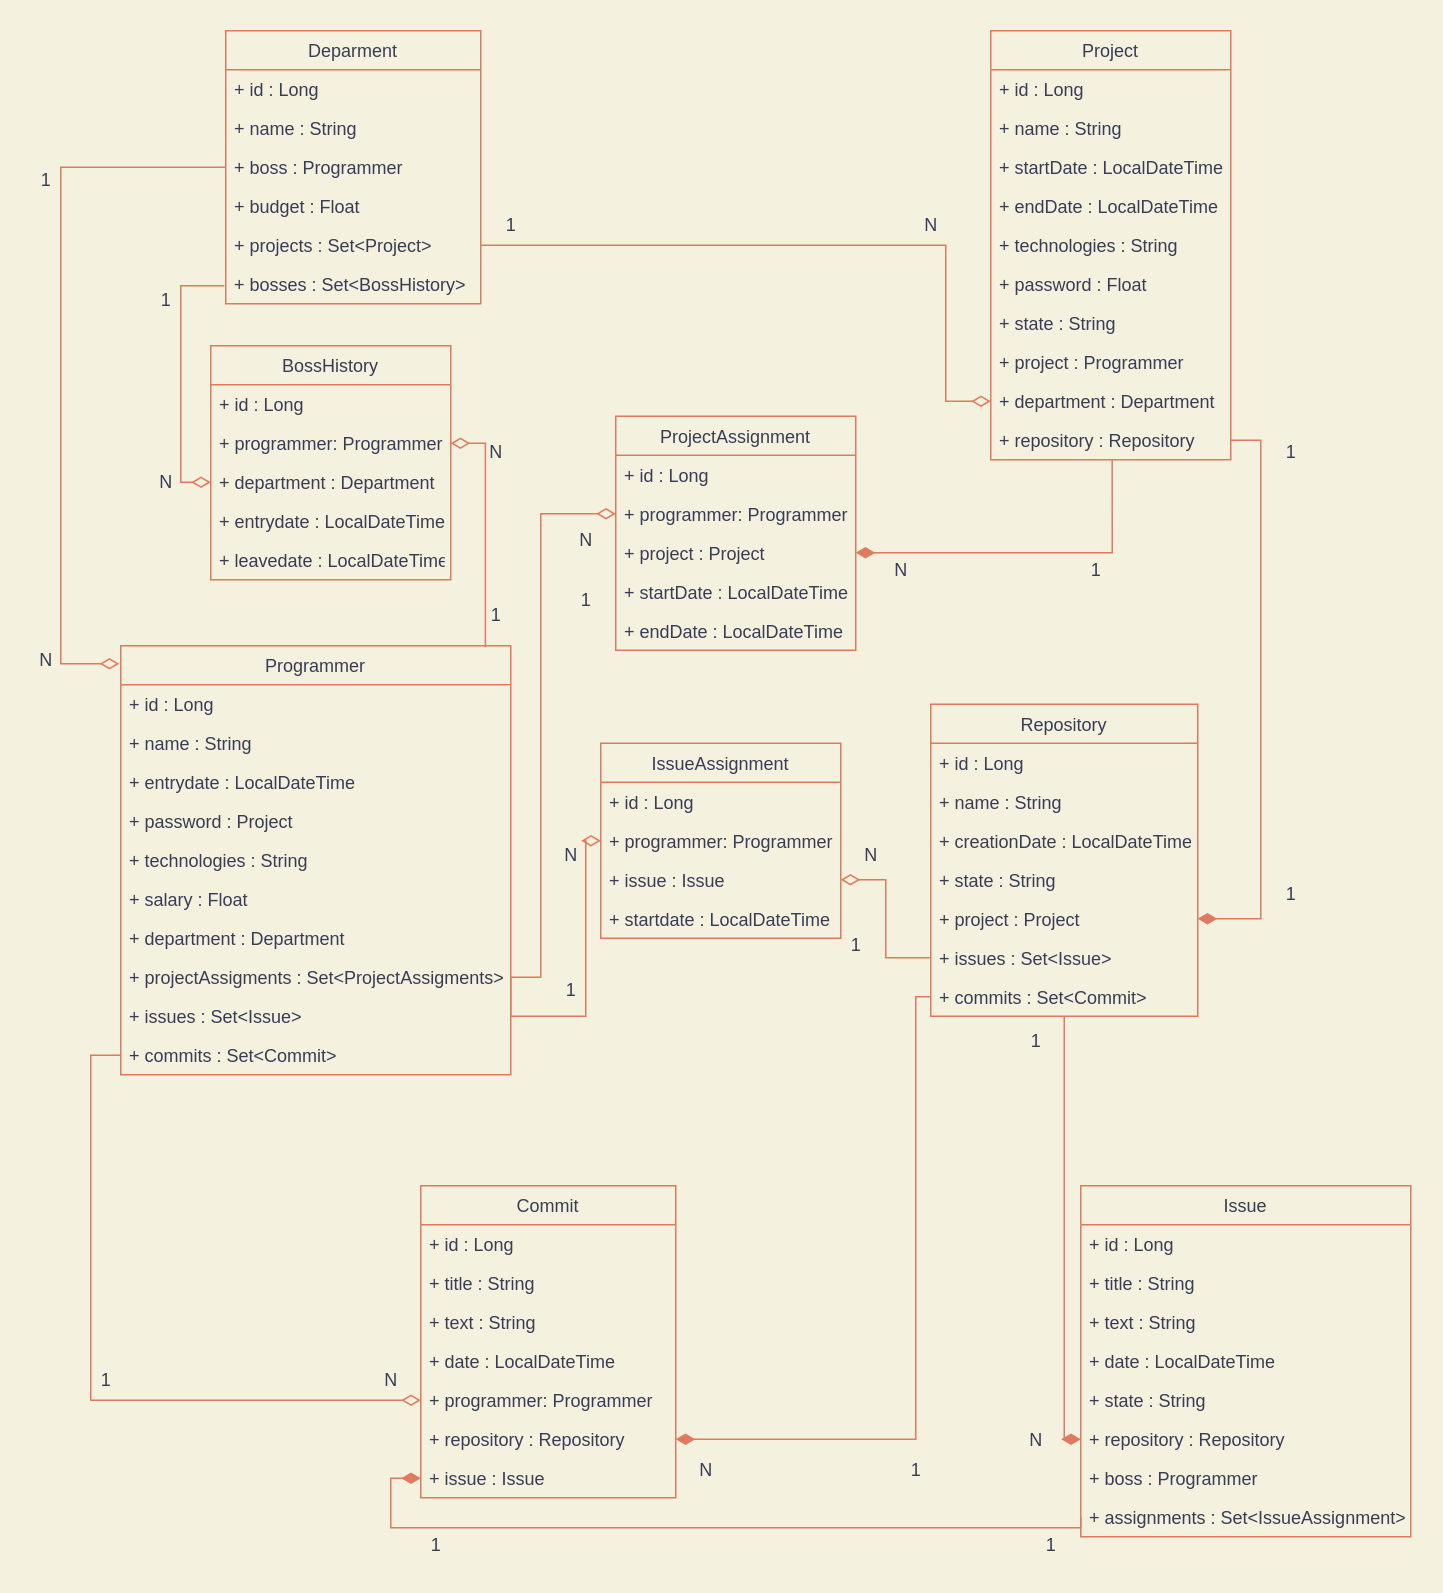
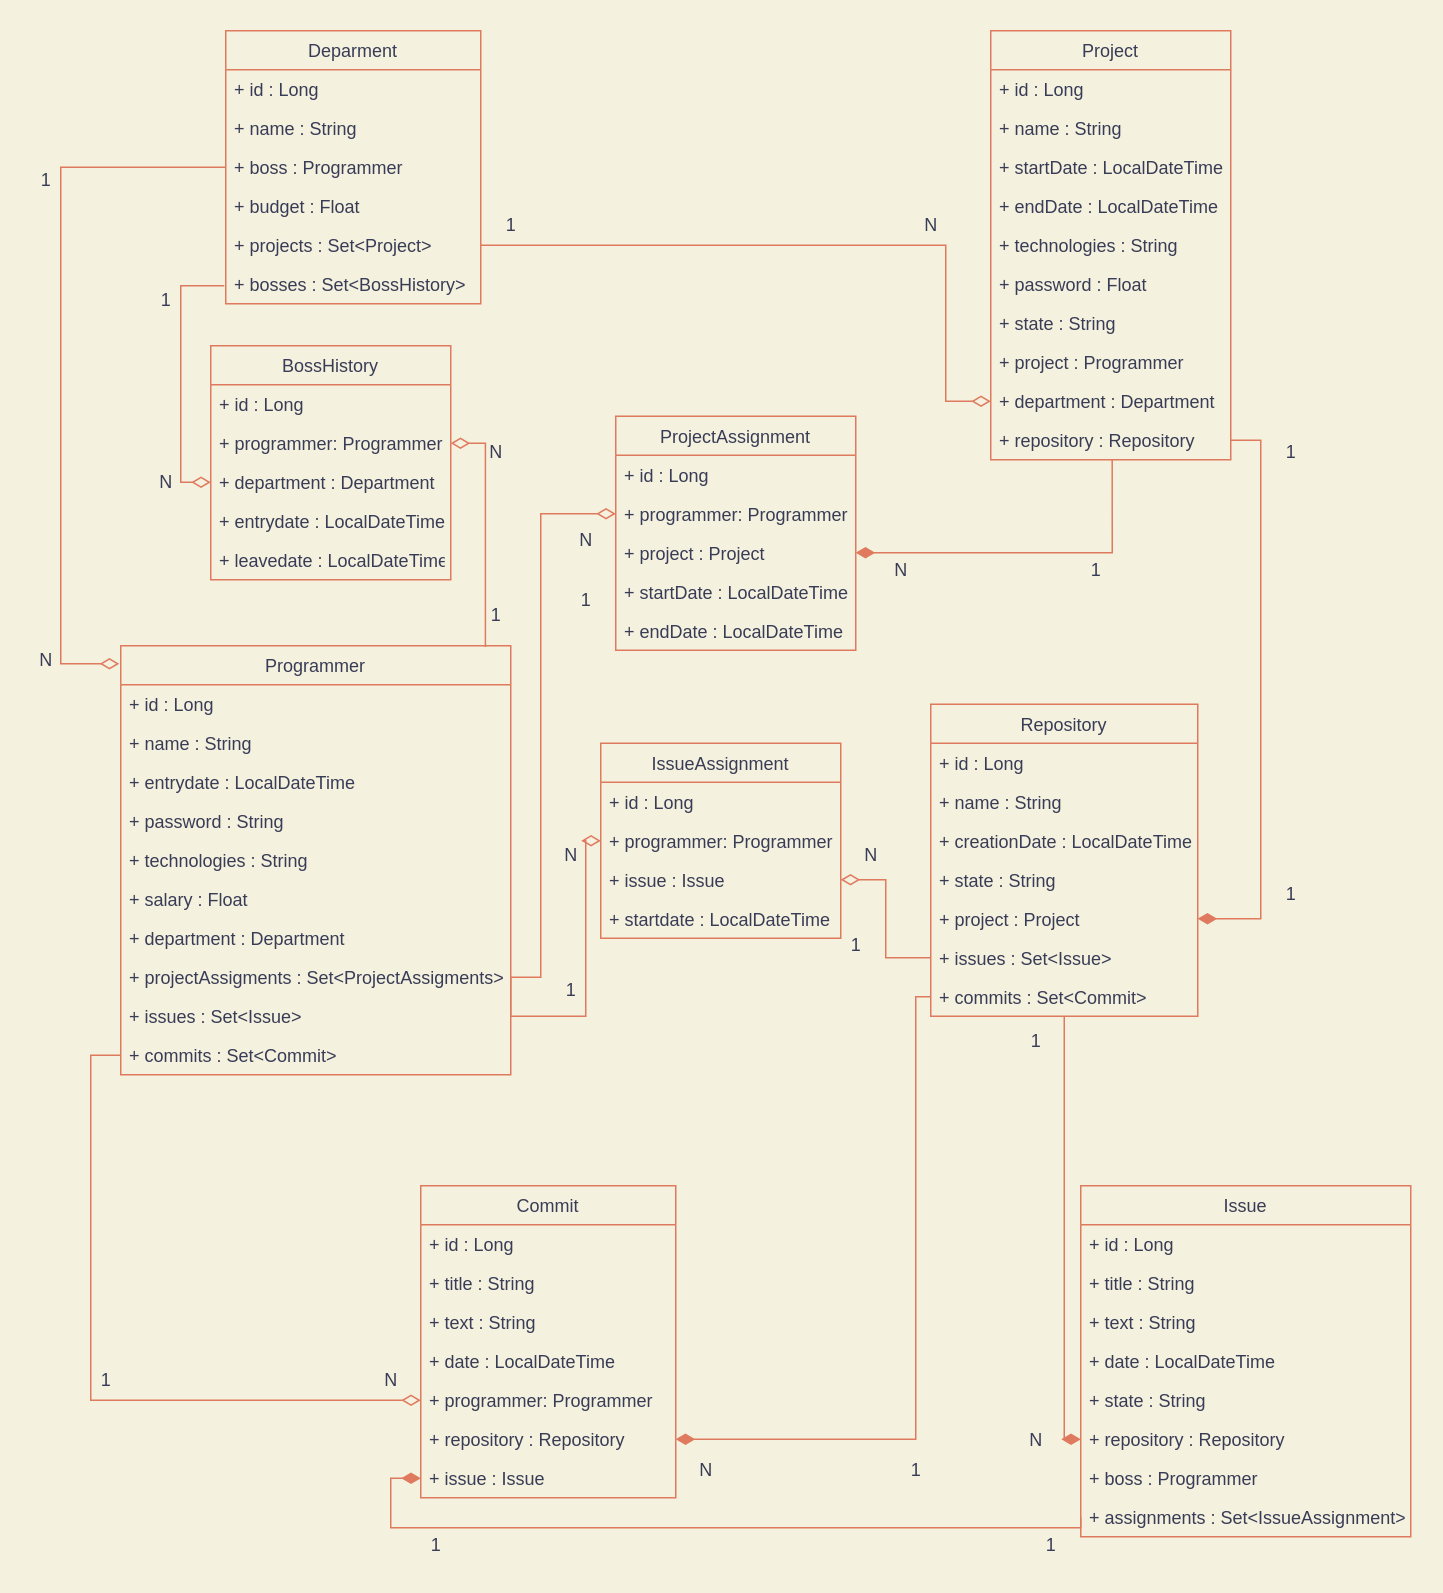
node "+ password : Project": label "+ password : Project" -> "+ password : String"
